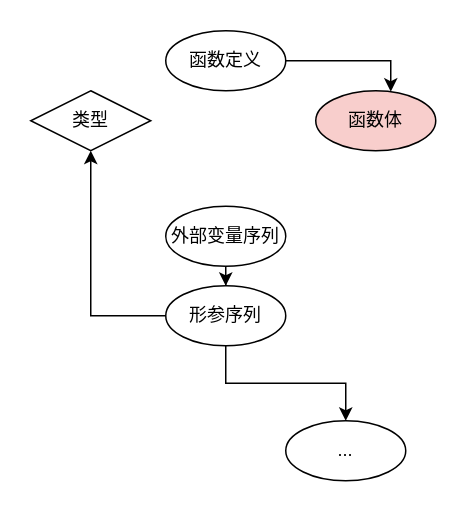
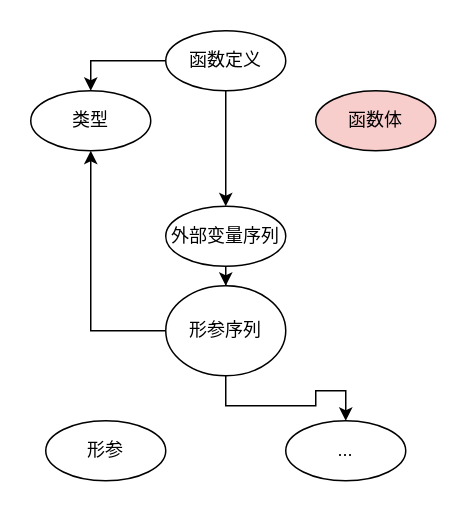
edge "函数定义" -> "类型": added
edge "函数定义" -> "函数体": removed
node "类型": shape diamond -> ellipse
edge "函数定义" -> "外部变量序列": added
node "形参序列": size 120x60 -> 120x90
node "形参": added
